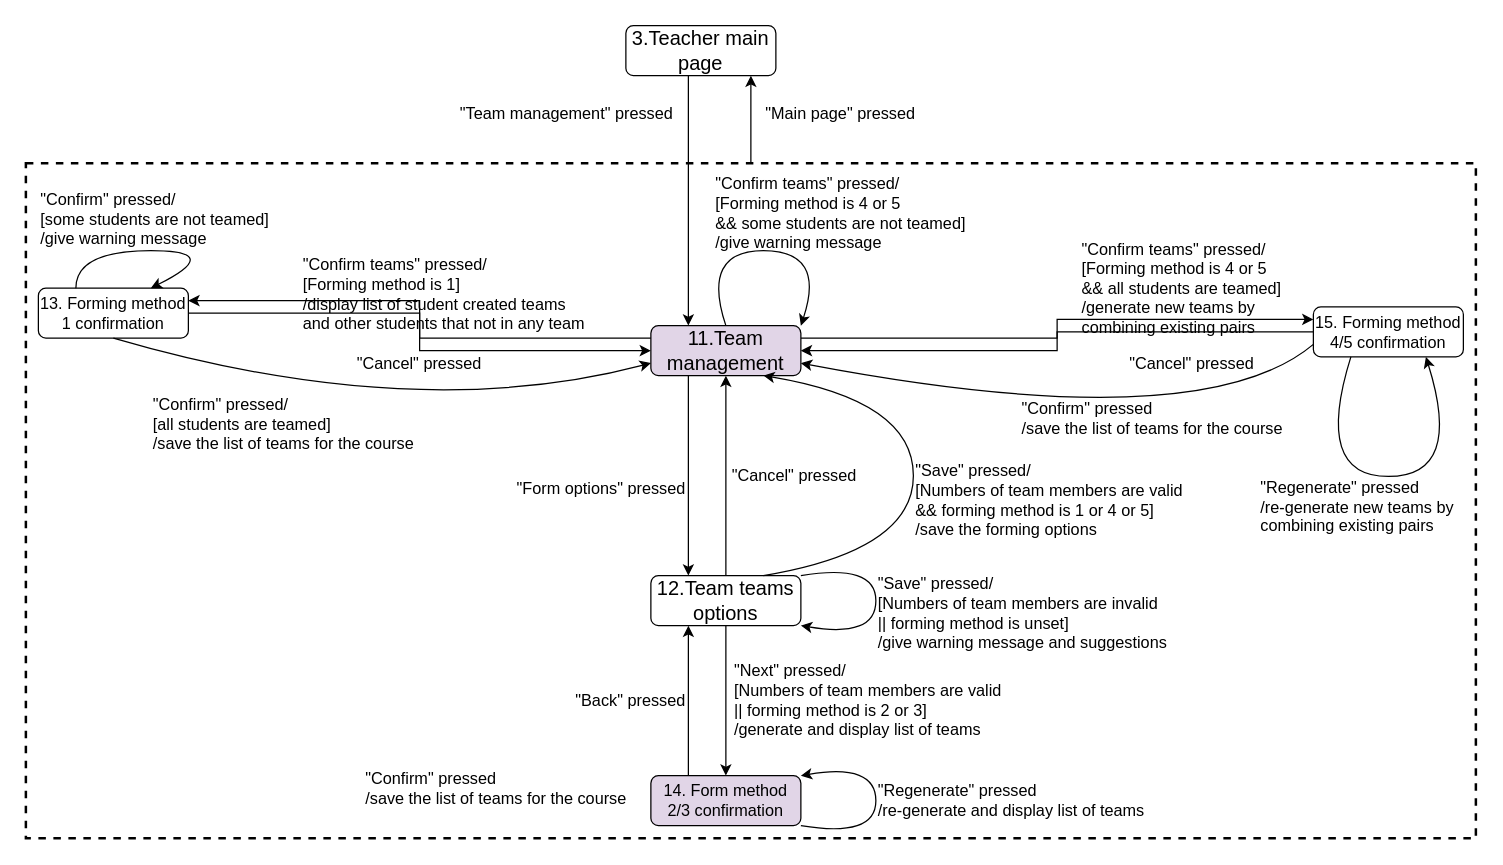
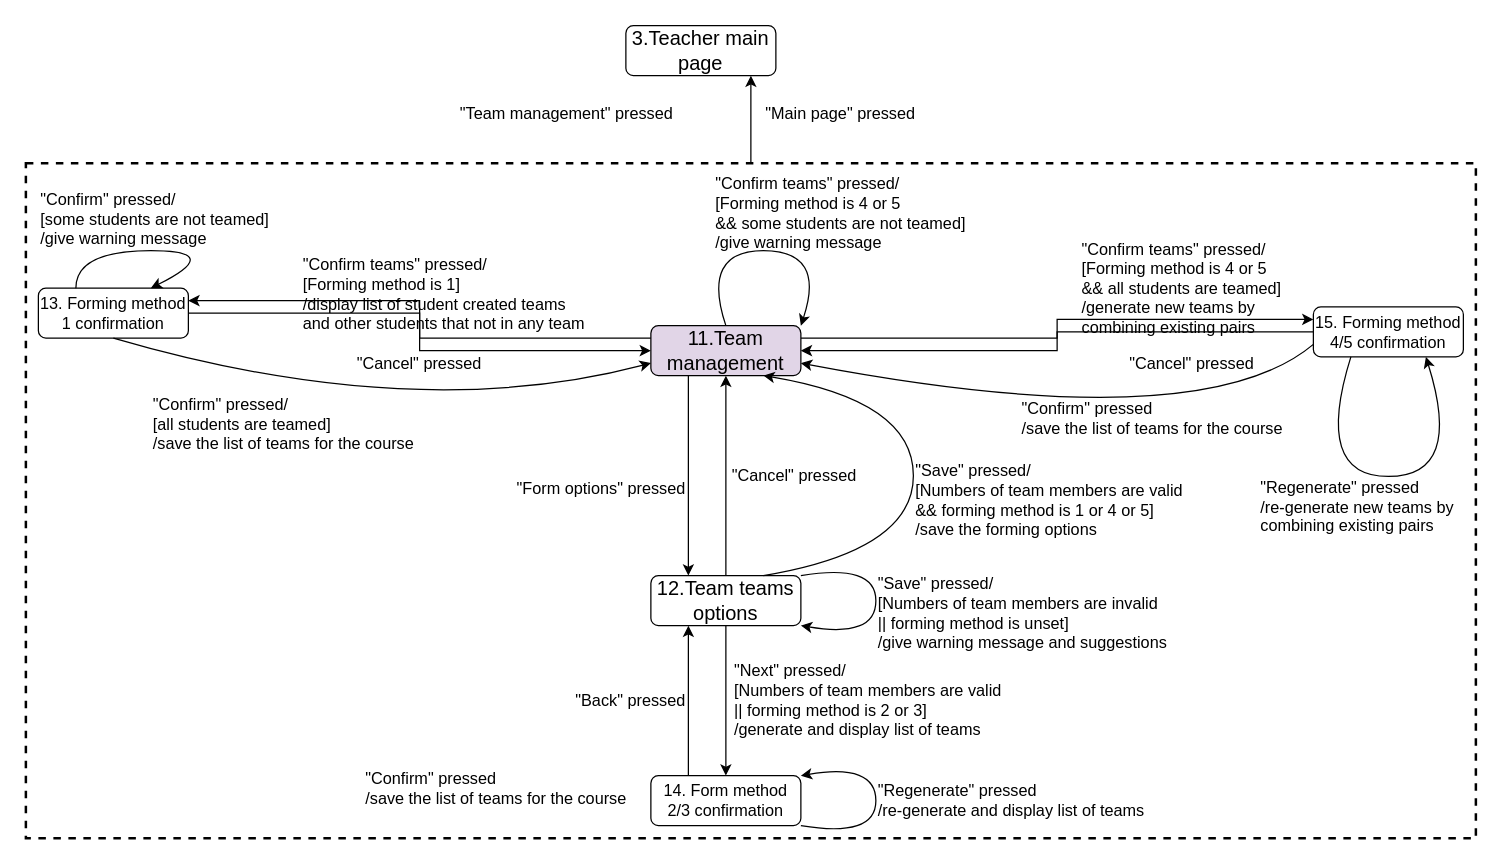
edge "3.Teacher main page" -> "11.Team management": removed
node "14. Form method 2/3 confirmation": fillcolor #e1d5e7 -> #ffffff
